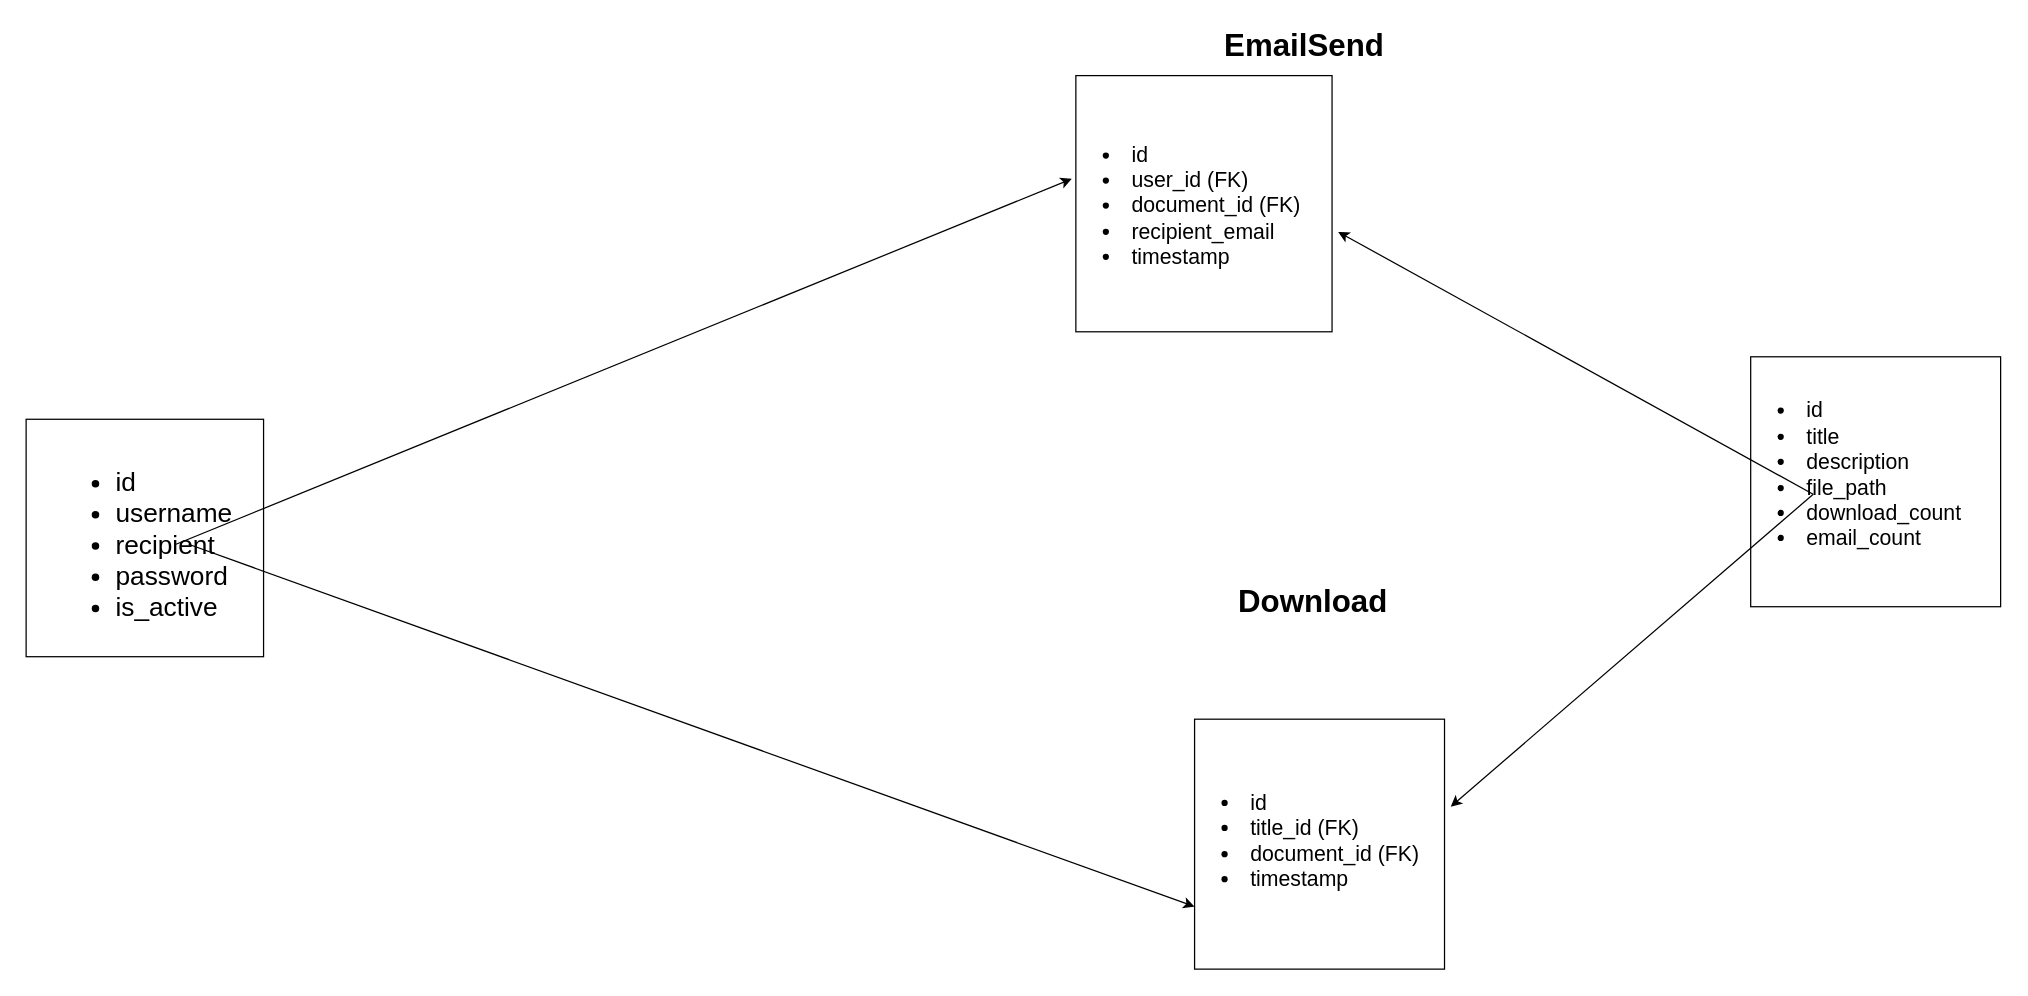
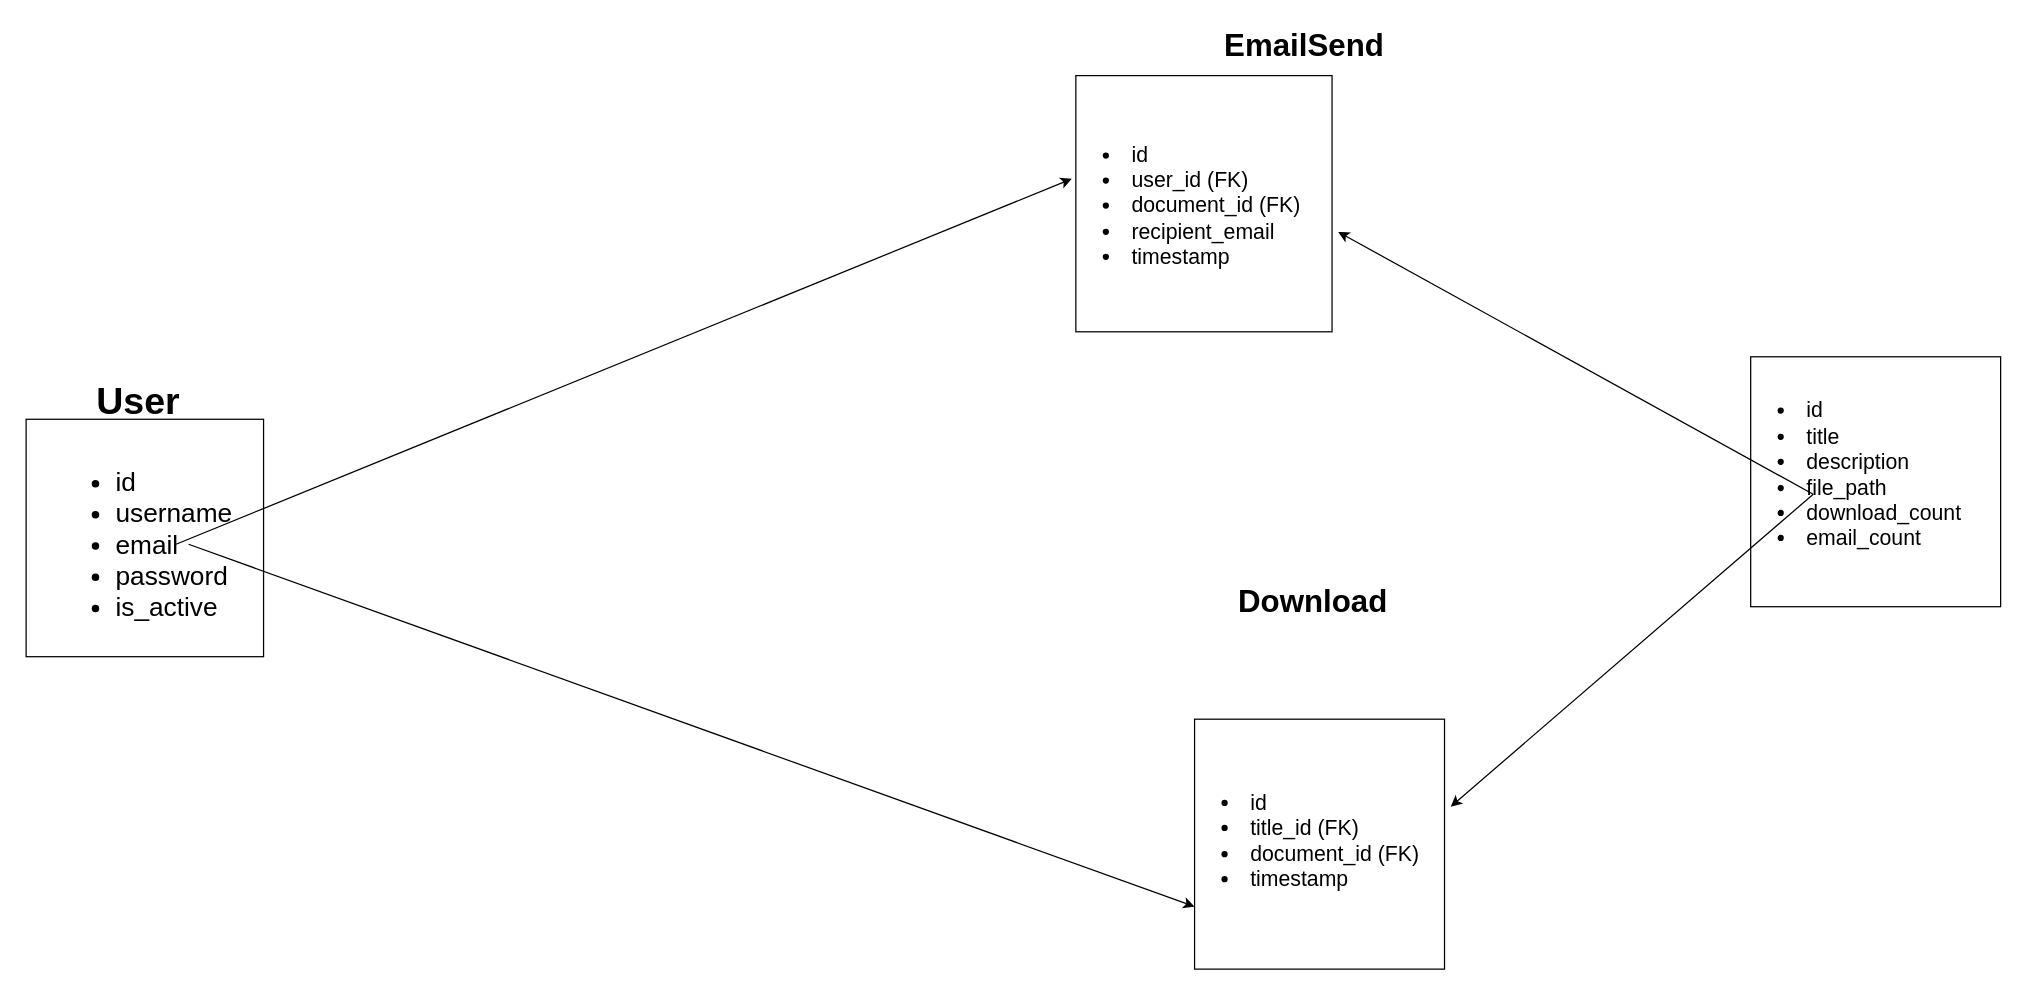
node "User": added
node "id username recipient password is_active": label "id username recipient password is_active" -> "id username email password is_active"
